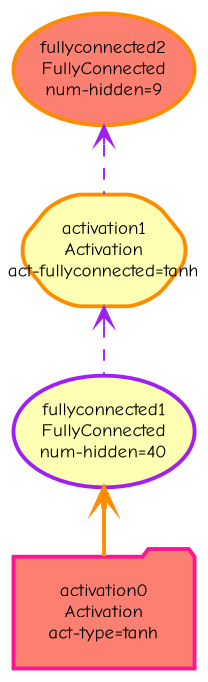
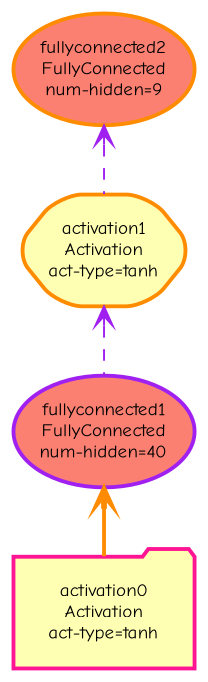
node "activation1 Activation act-fullyconnected=tanh": label "activation1 Activation act-fullyconnected=tanh" -> "activation1 Activation act-type=tanh"
node "fullyconnected1 FullyConnected num-hidden=40": fillcolor #ffffb3 -> #fb8072
node "activation0 Activation act-type=tanh": fillcolor #fb8072 -> #ffffb3
